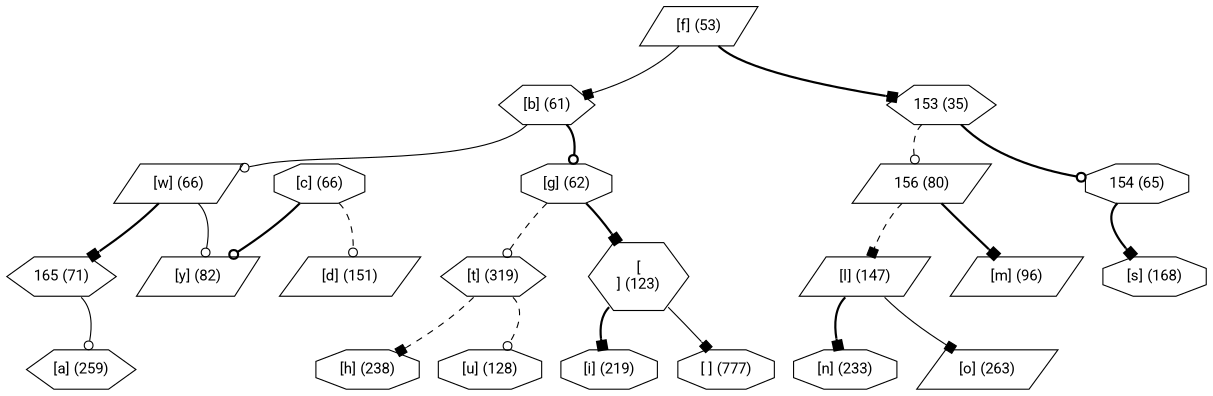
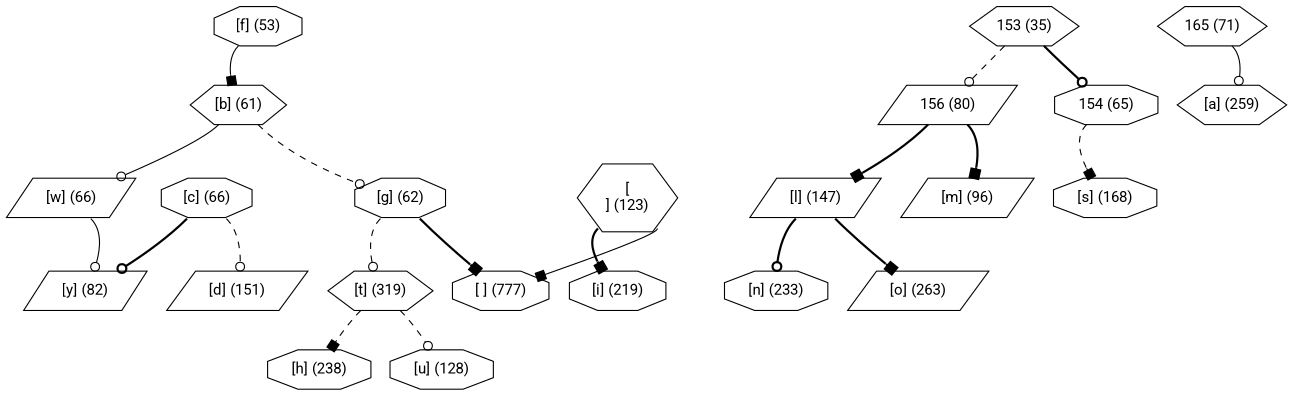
node "[f] (53)": shape parallelogram -> octagon
edge "[f] (53)" -> "153 (35)": removed
edge "[b] (61)" -> "[g] (62)": style bold -> dashed
edge "[g] (62)" -> "[ ] (123)": now "[g] (62)" -> "[ ] (777)"
edge "156 (80)" -> "[l] (147)": style dashed -> bold
edge "154 (65)" -> "[s] (168)": style bold -> dashed
edge "[w] (66)" -> "165 (71)": removed
edge "[l] (147)" -> "[n] (233)": arrowhead box -> odot
edge "[l] (147)" -> "[o] (263)": style solid -> bold
